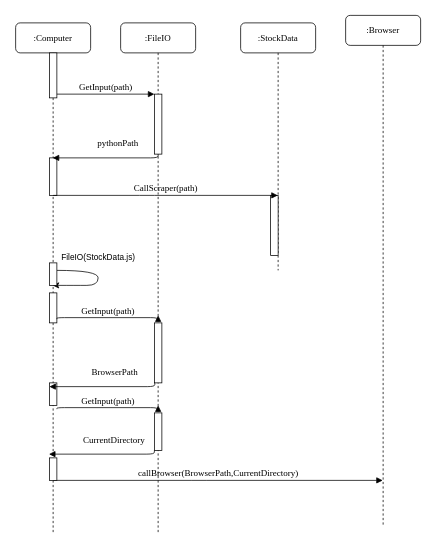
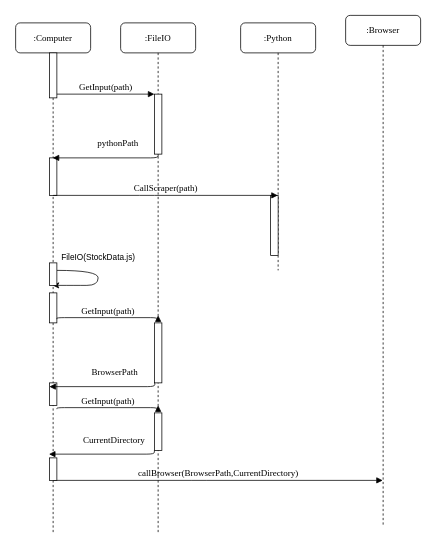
node ":StockData": label ":StockData" -> ":Python"
